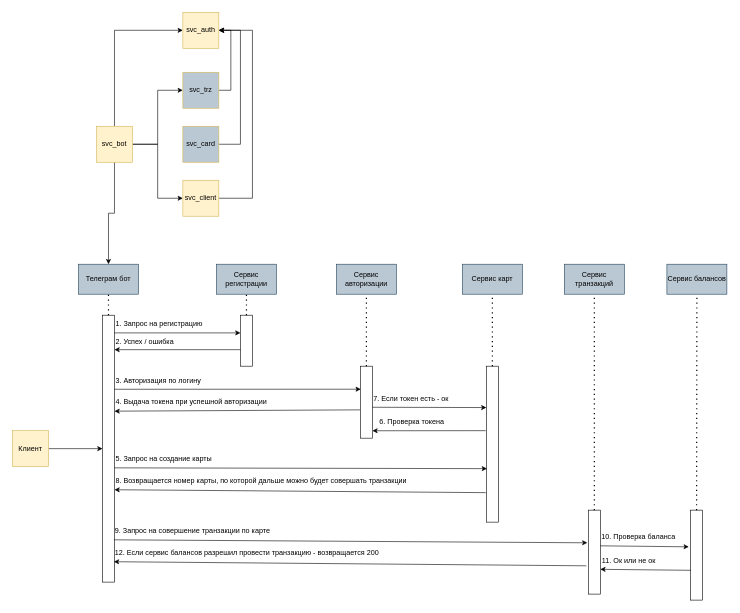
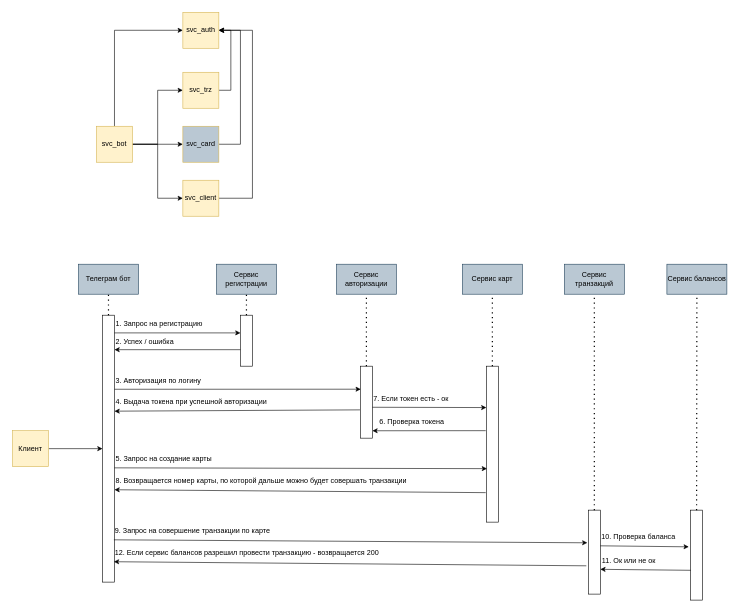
node "svc_trz": fillcolor #bac8d3 -> #fff2cc
edge "svc_bot" -> "Телеграм бот": now "svc_bot" -> "svc_card"
